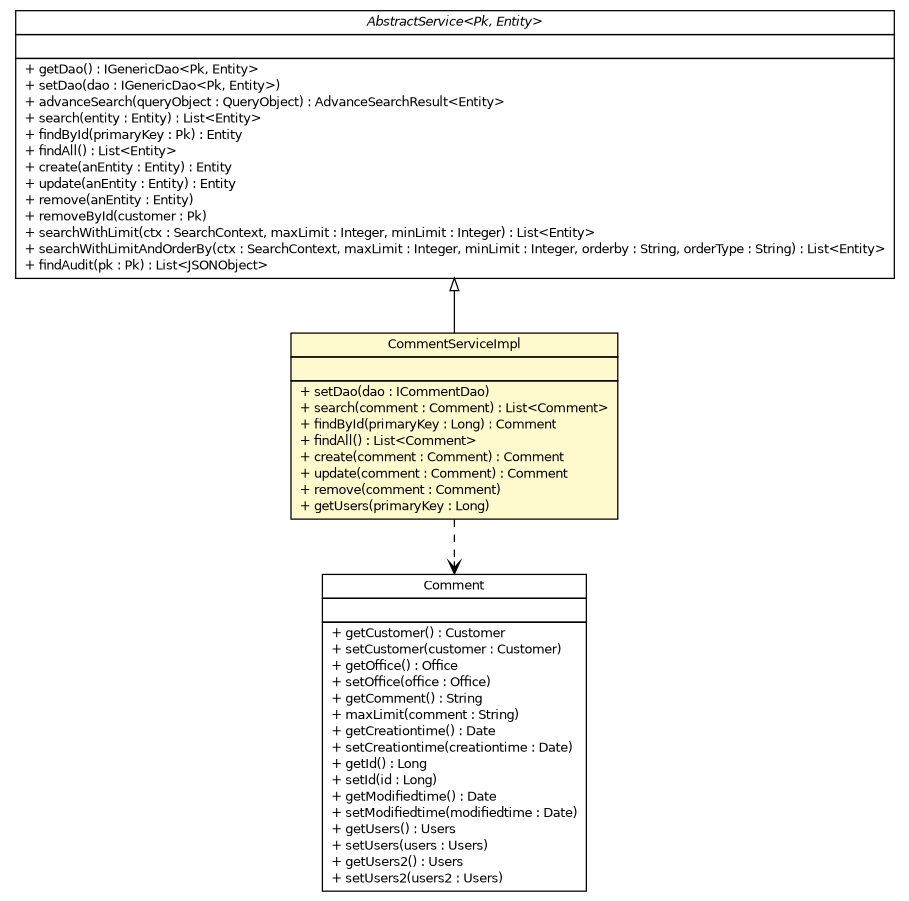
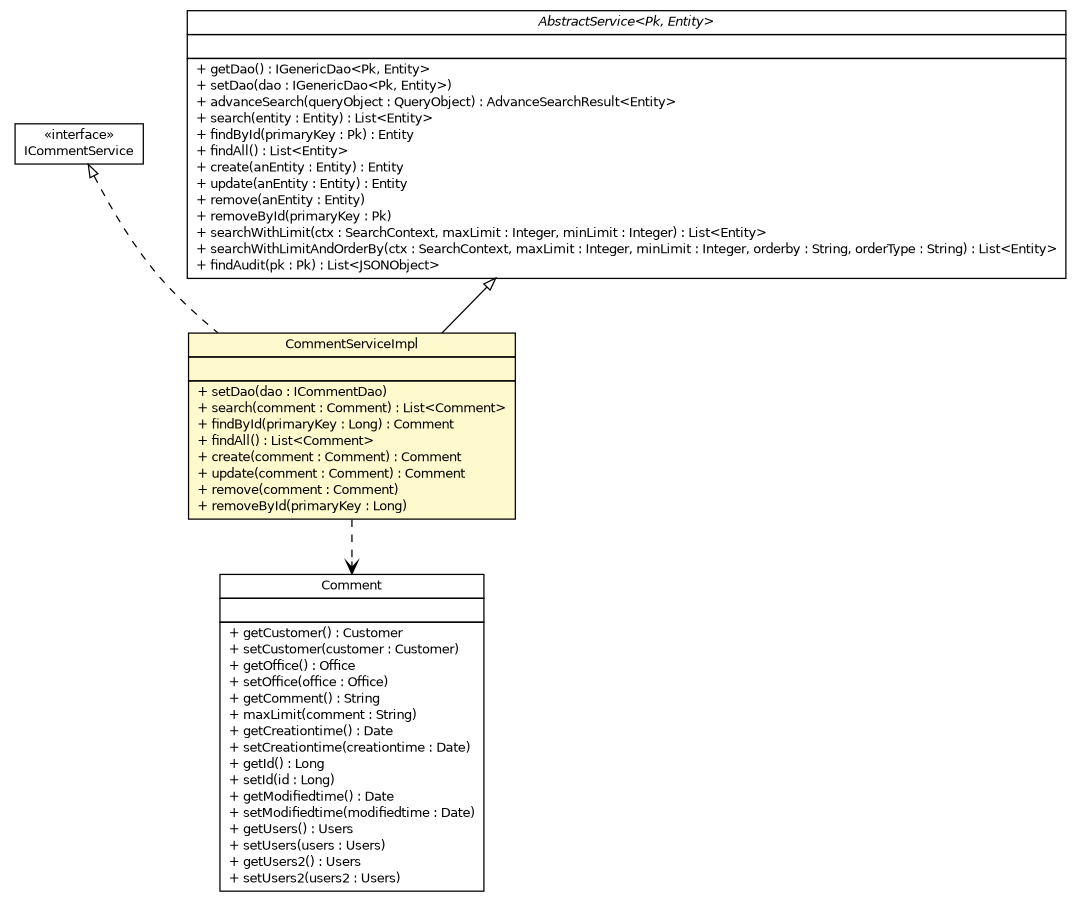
node "ICommentService": added
node "AbstractService<Pk, Entity>": text "+ removeById(customer : Pk)" -> "+ removeById(primaryKey : Pk)"
node "CommentServiceImpl": text "+ getUsers(primaryKey : Long)" -> "+ removeById(primaryKey : Long)"
